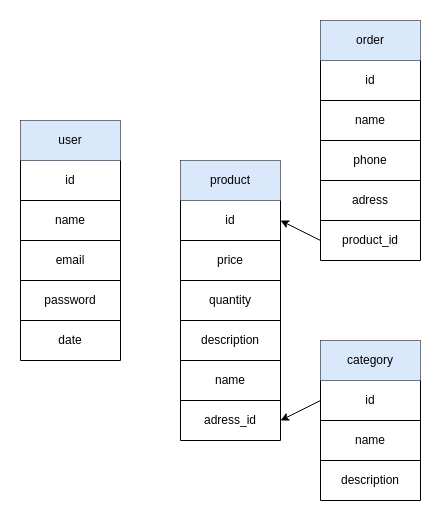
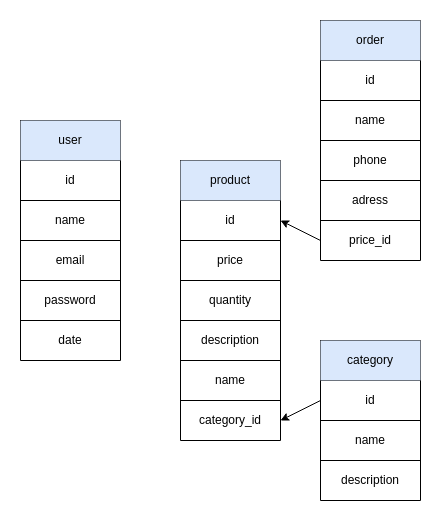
node "product_id": label "product_id" -> "price_id"
node "adress_id": label "adress_id" -> "category_id"
